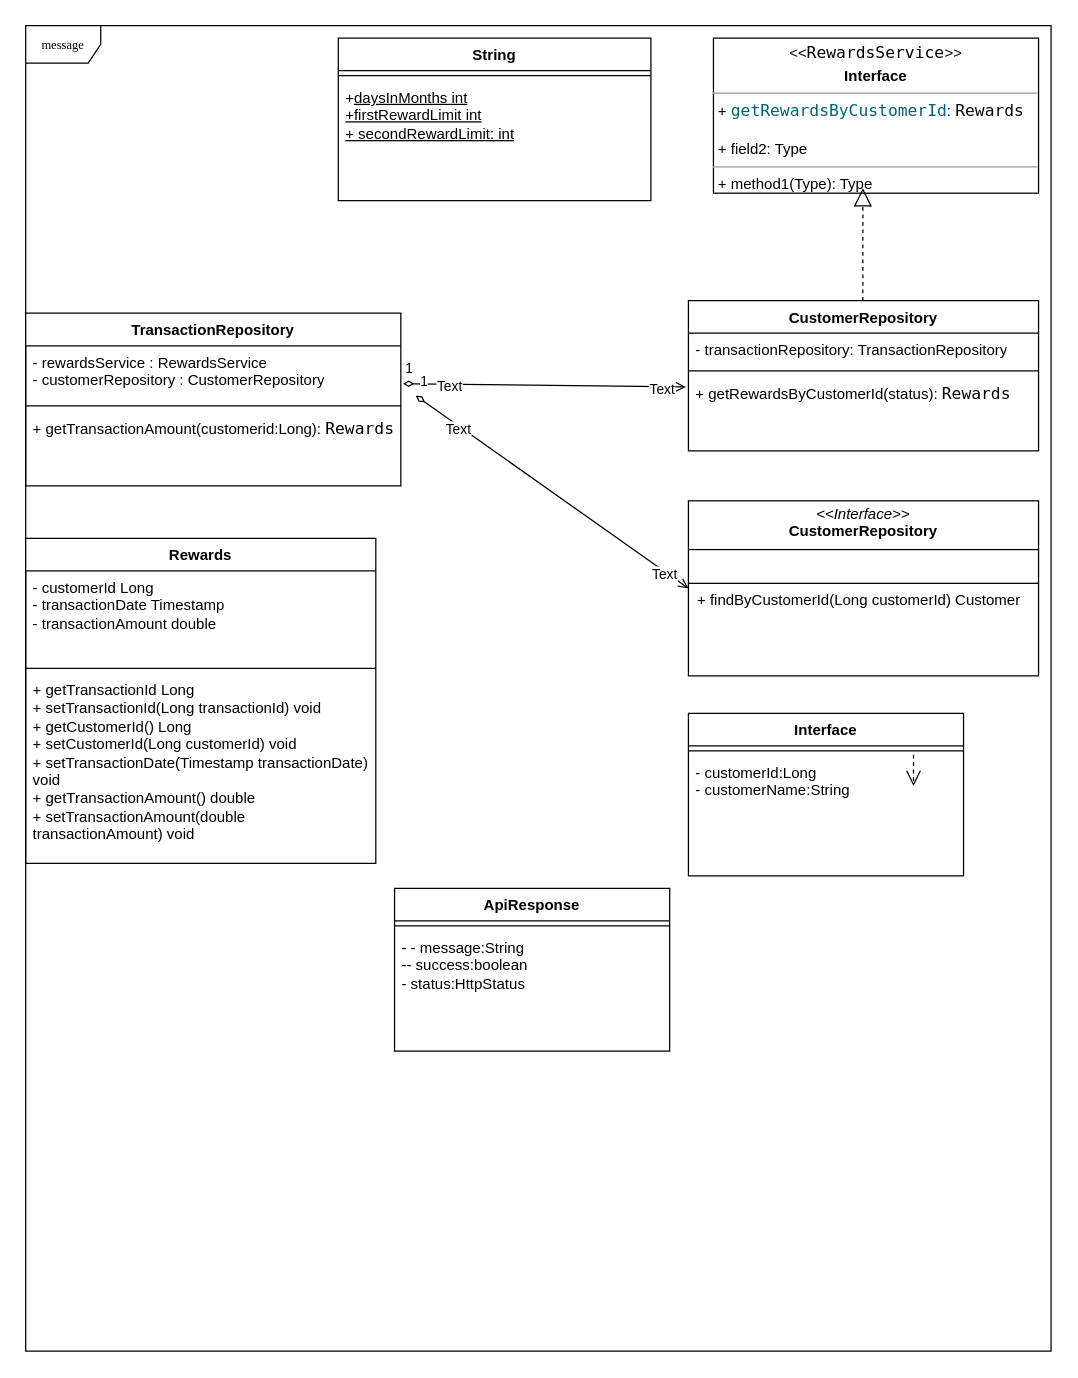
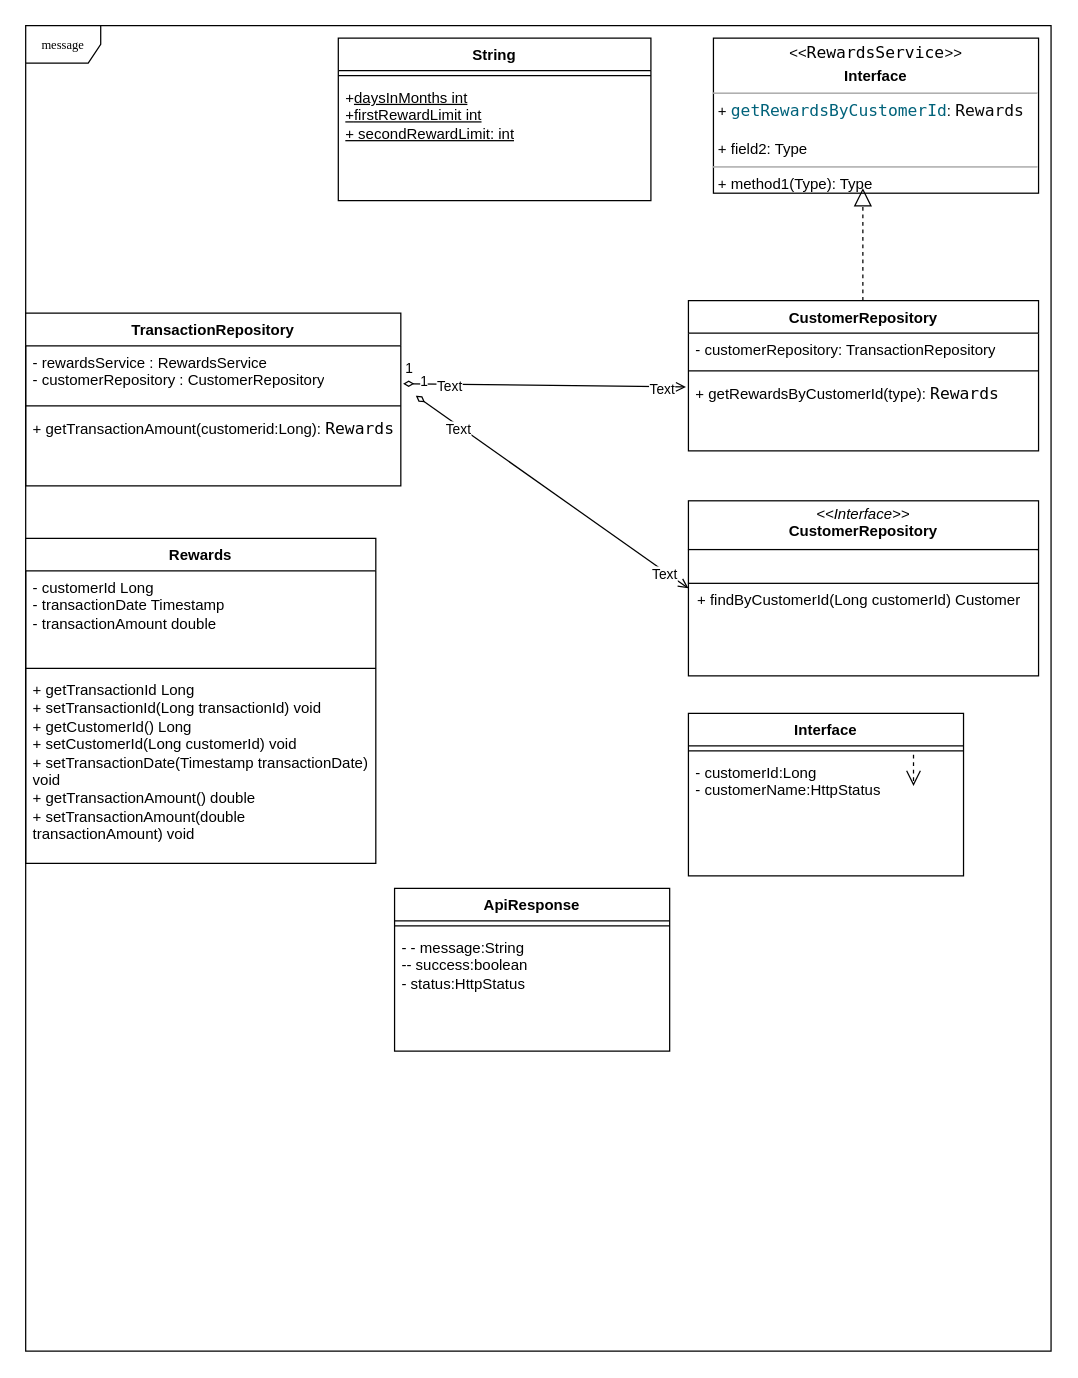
node "- transactionRepository: TransactionRepository": label "- transactionRepository: TransactionRepository" -> "- customerRepository: TransactionRepository"
node "+ getRewardsByCustomerId(status): Rewards": label "+ getRewardsByCustomerId(status): Rewards" -> "+ getRewardsByCustomerId(type): Rewards"
node "- customerId:Long - customerName:String": label "- customerId:Long - customerName:String" -> "- customerId:Long - customerName:HttpStatus"
